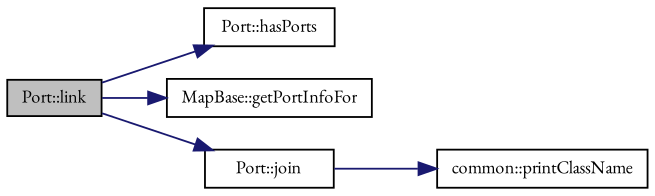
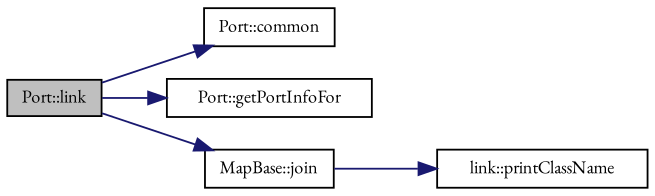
node "Port::hasPorts": label "Port::hasPorts" -> "Port::common"
node "MapBase::getPortInfoFor": label "MapBase::getPortInfoFor" -> "Port::getPortInfoFor"
node "Port::join": label "Port::join" -> "MapBase::join"
node "common::printClassName": label "common::printClassName" -> "link::printClassName"
